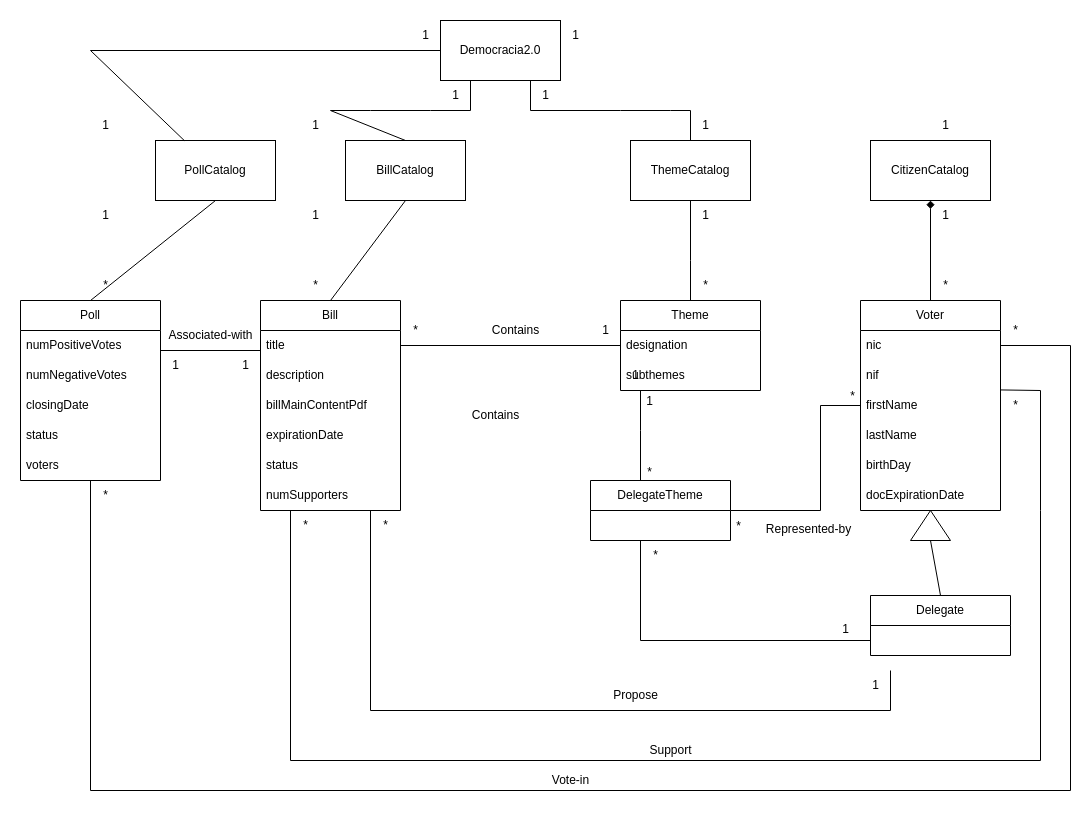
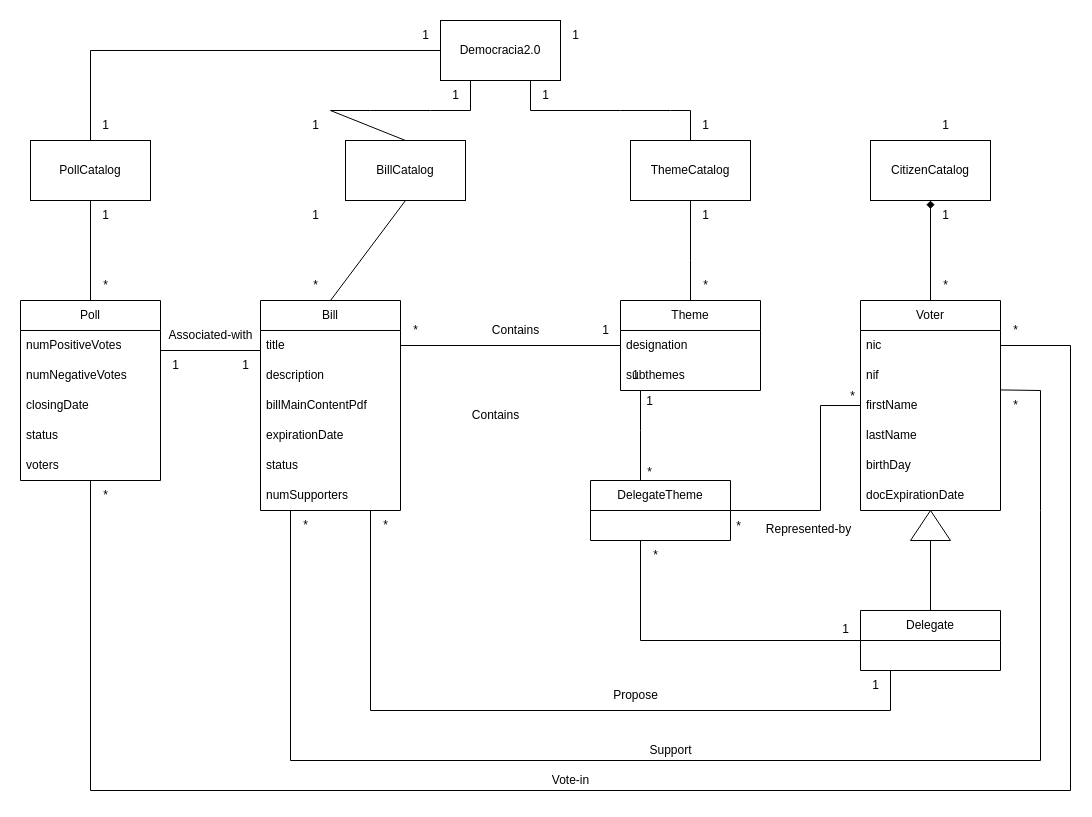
node "PollCatalog": moved (216, 171) -> (91, 171)
node "Delegate": moved (941, 626) -> (931, 641)
